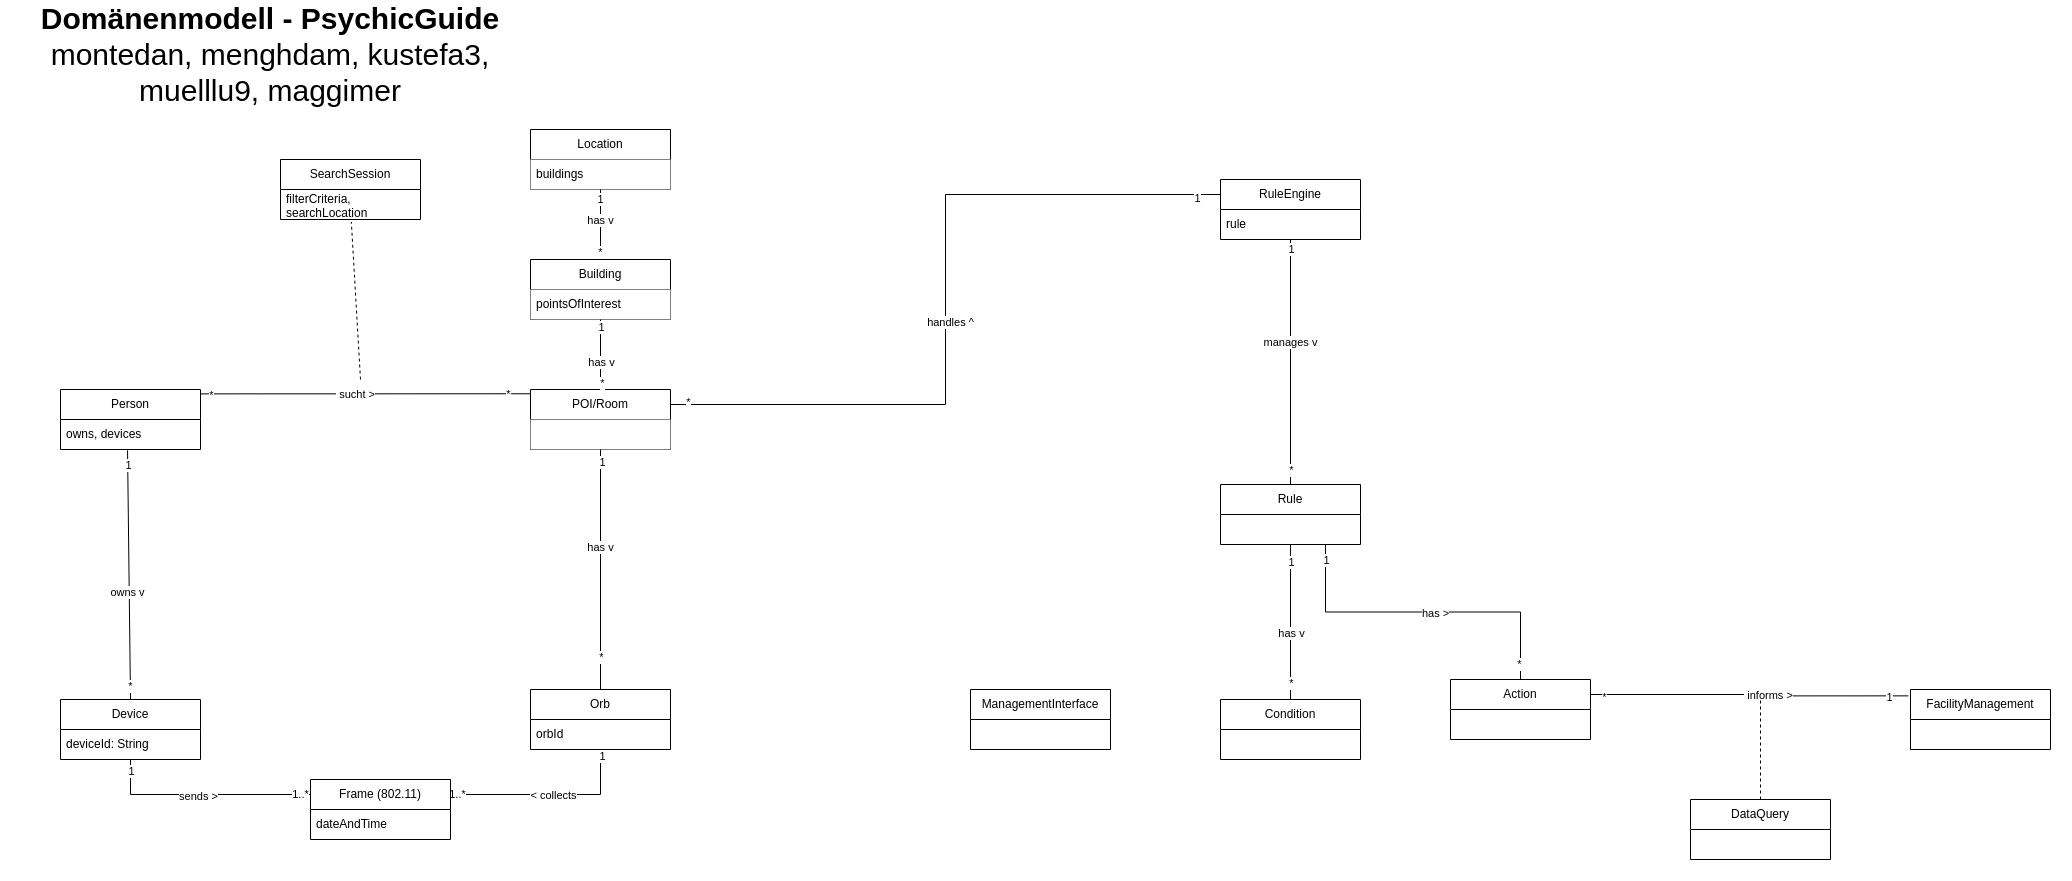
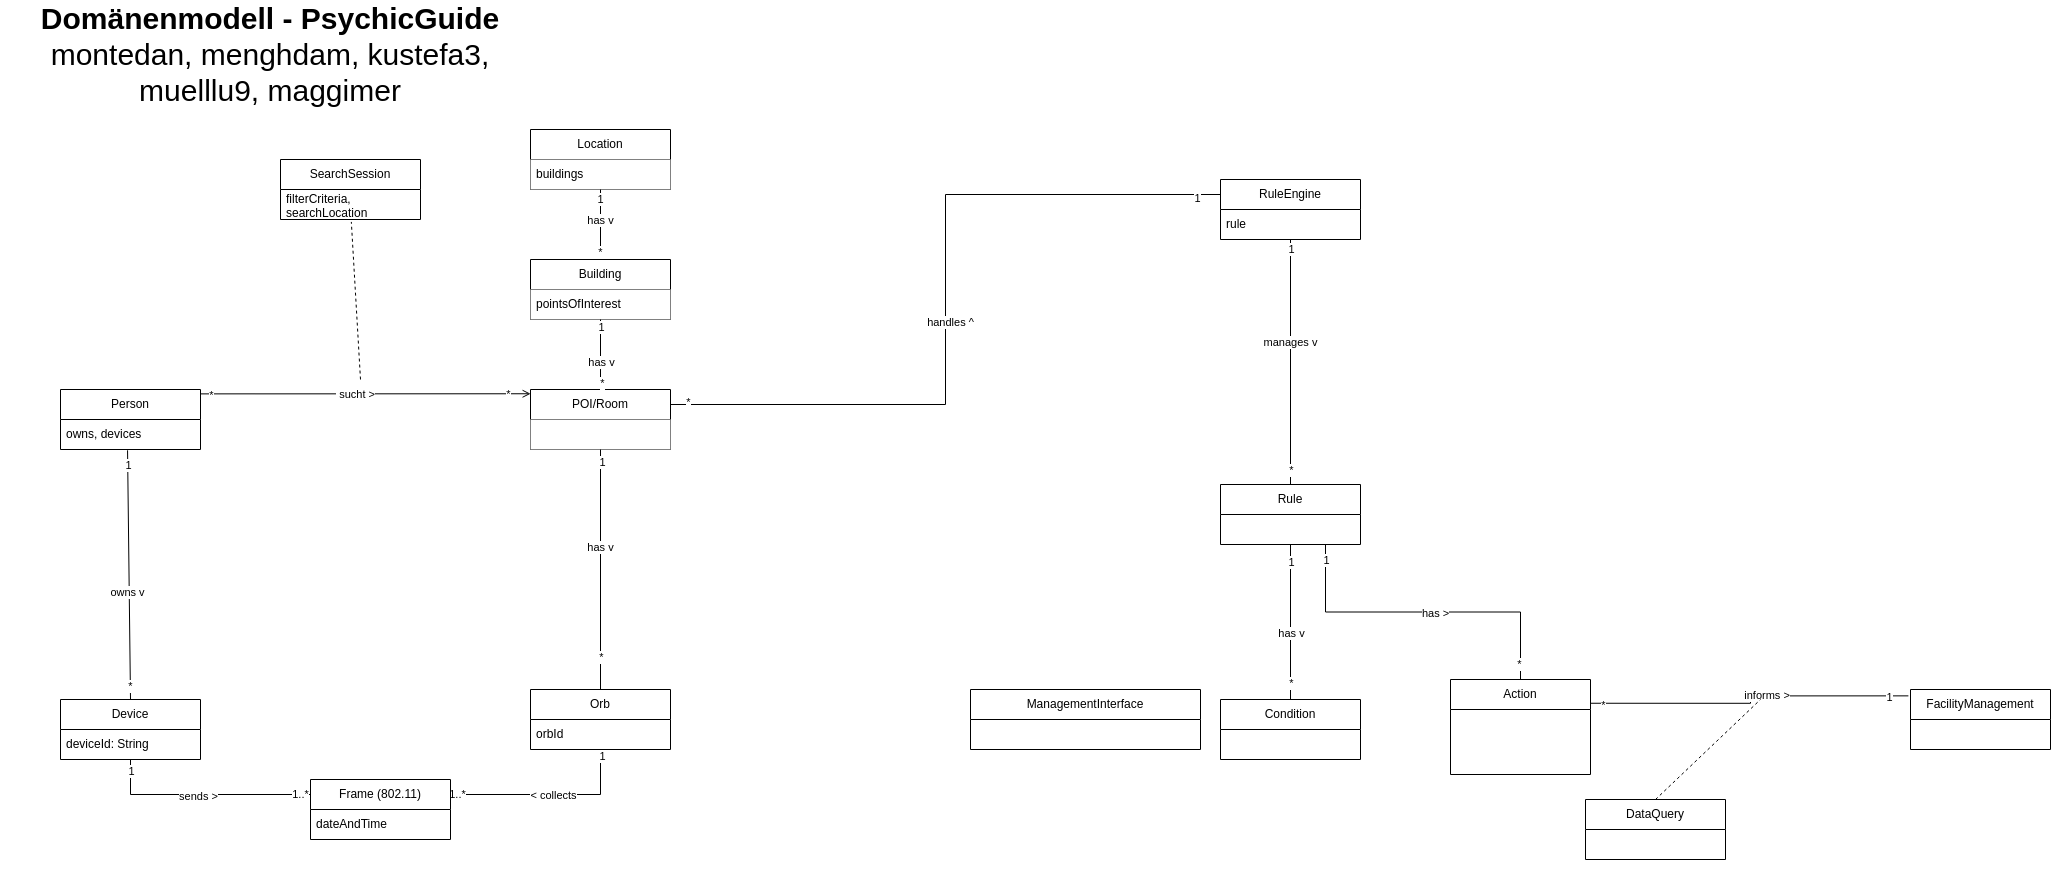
edge "Person" -- "POI/Room": arrowhead none -> open
node "Action": size 140x60 -> 140x95
node "ManagementInterface": size 140x60 -> 230x60
node "DataQuery": moved (1761, 830) -> (1656, 830)
